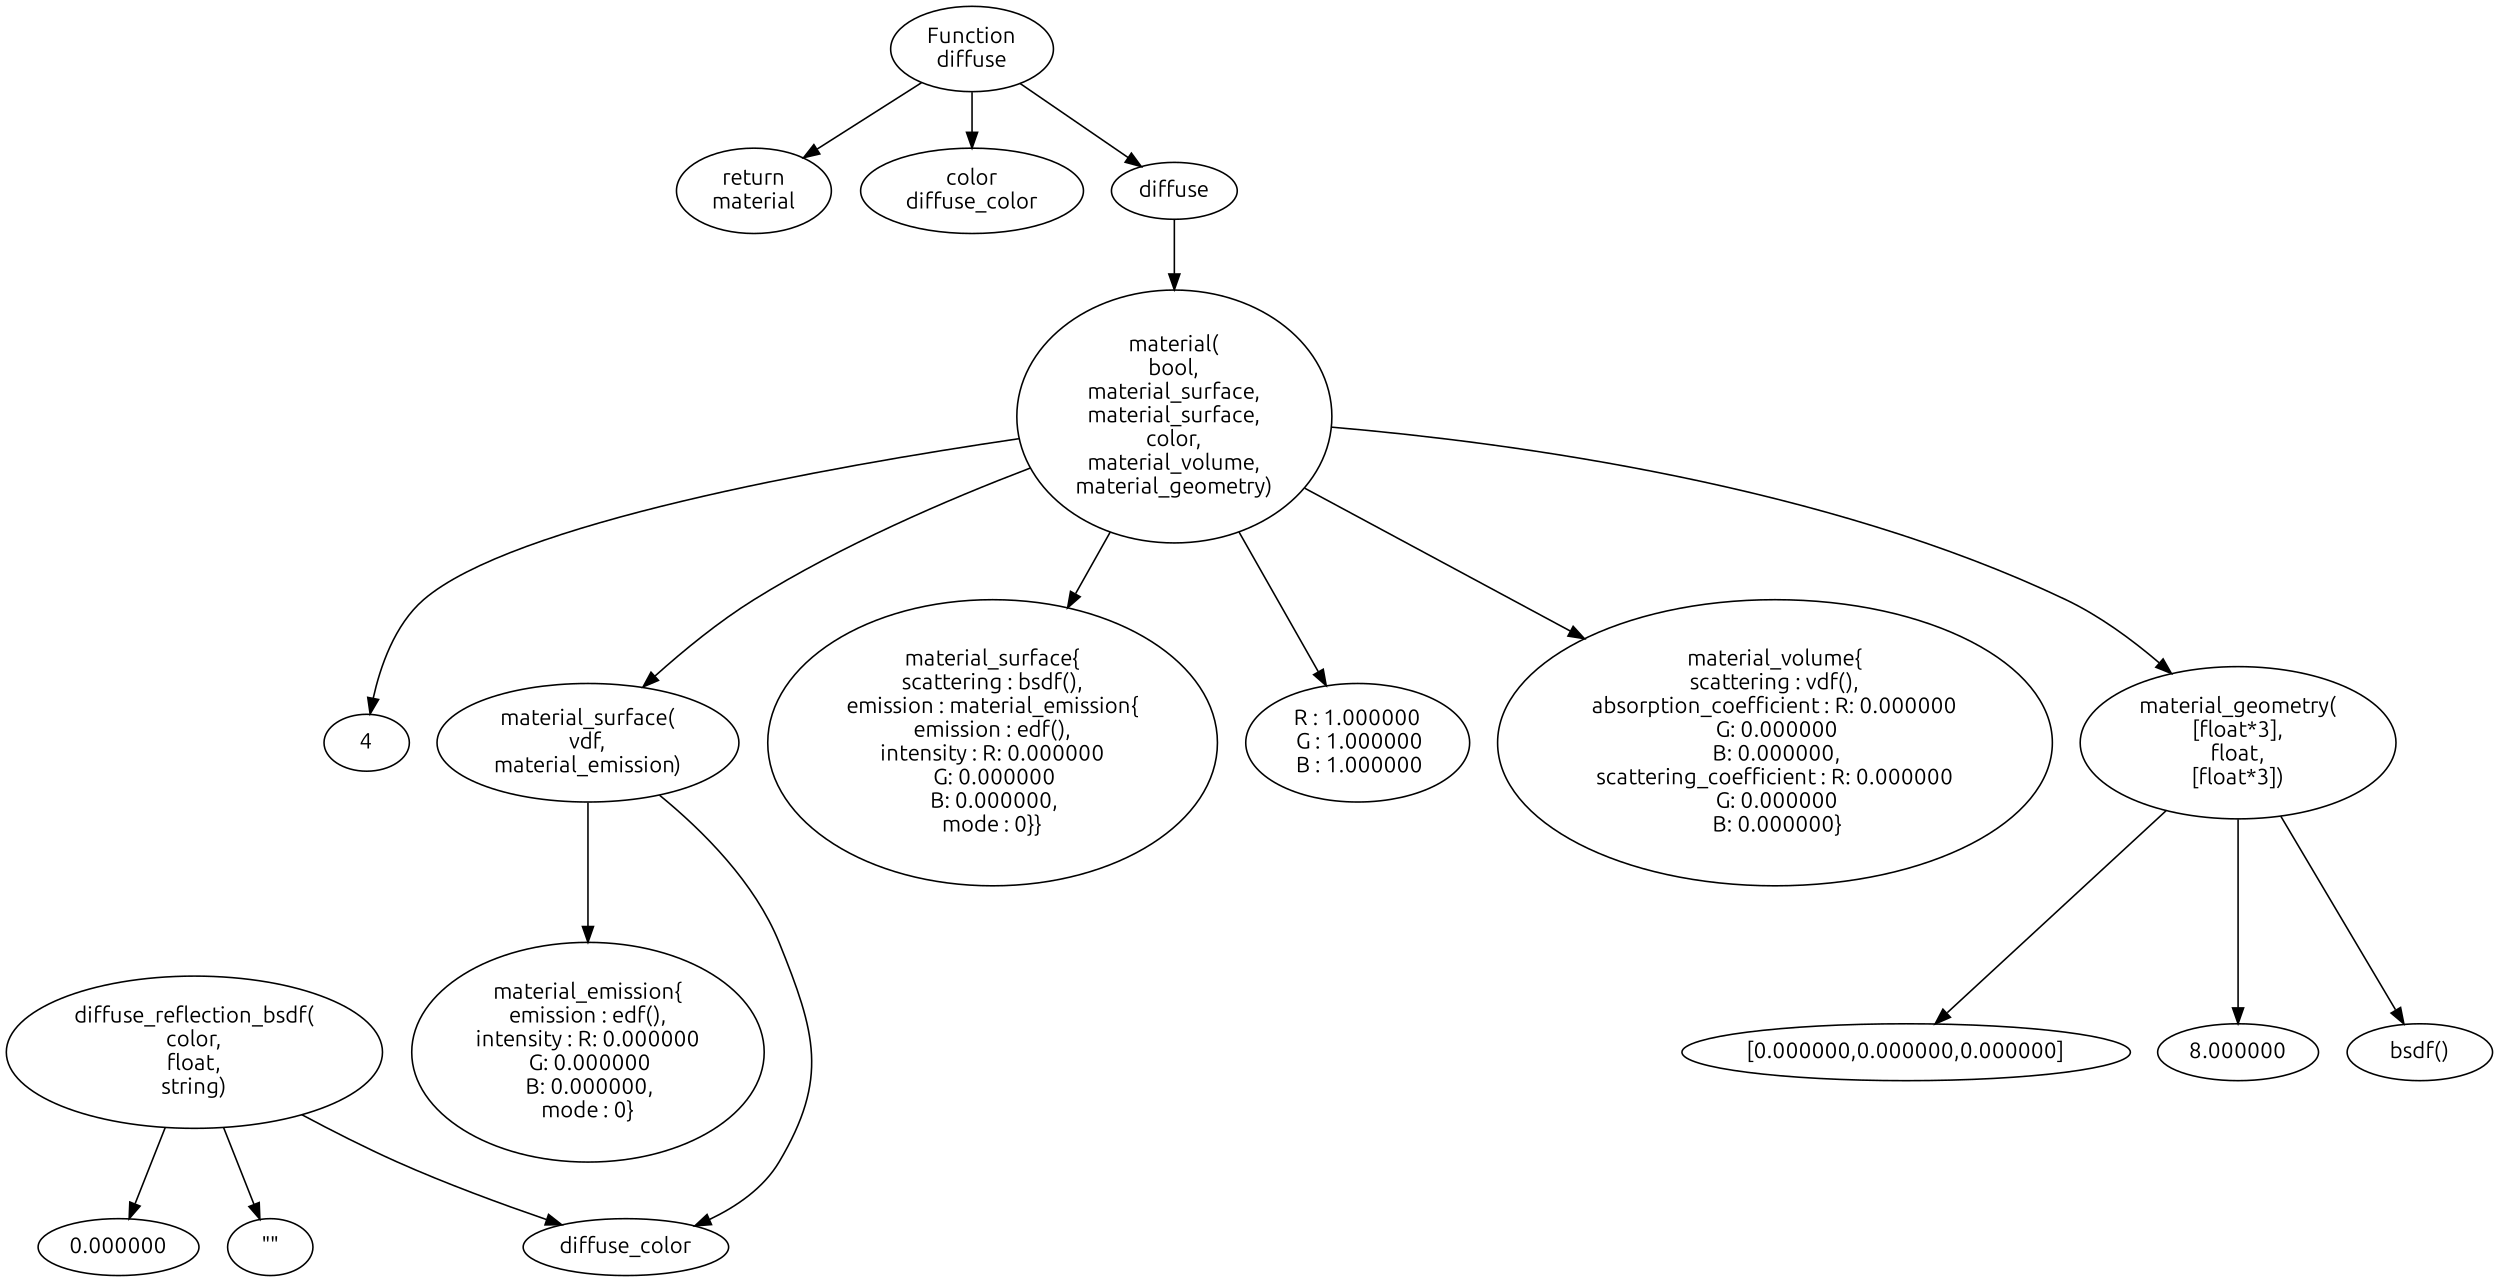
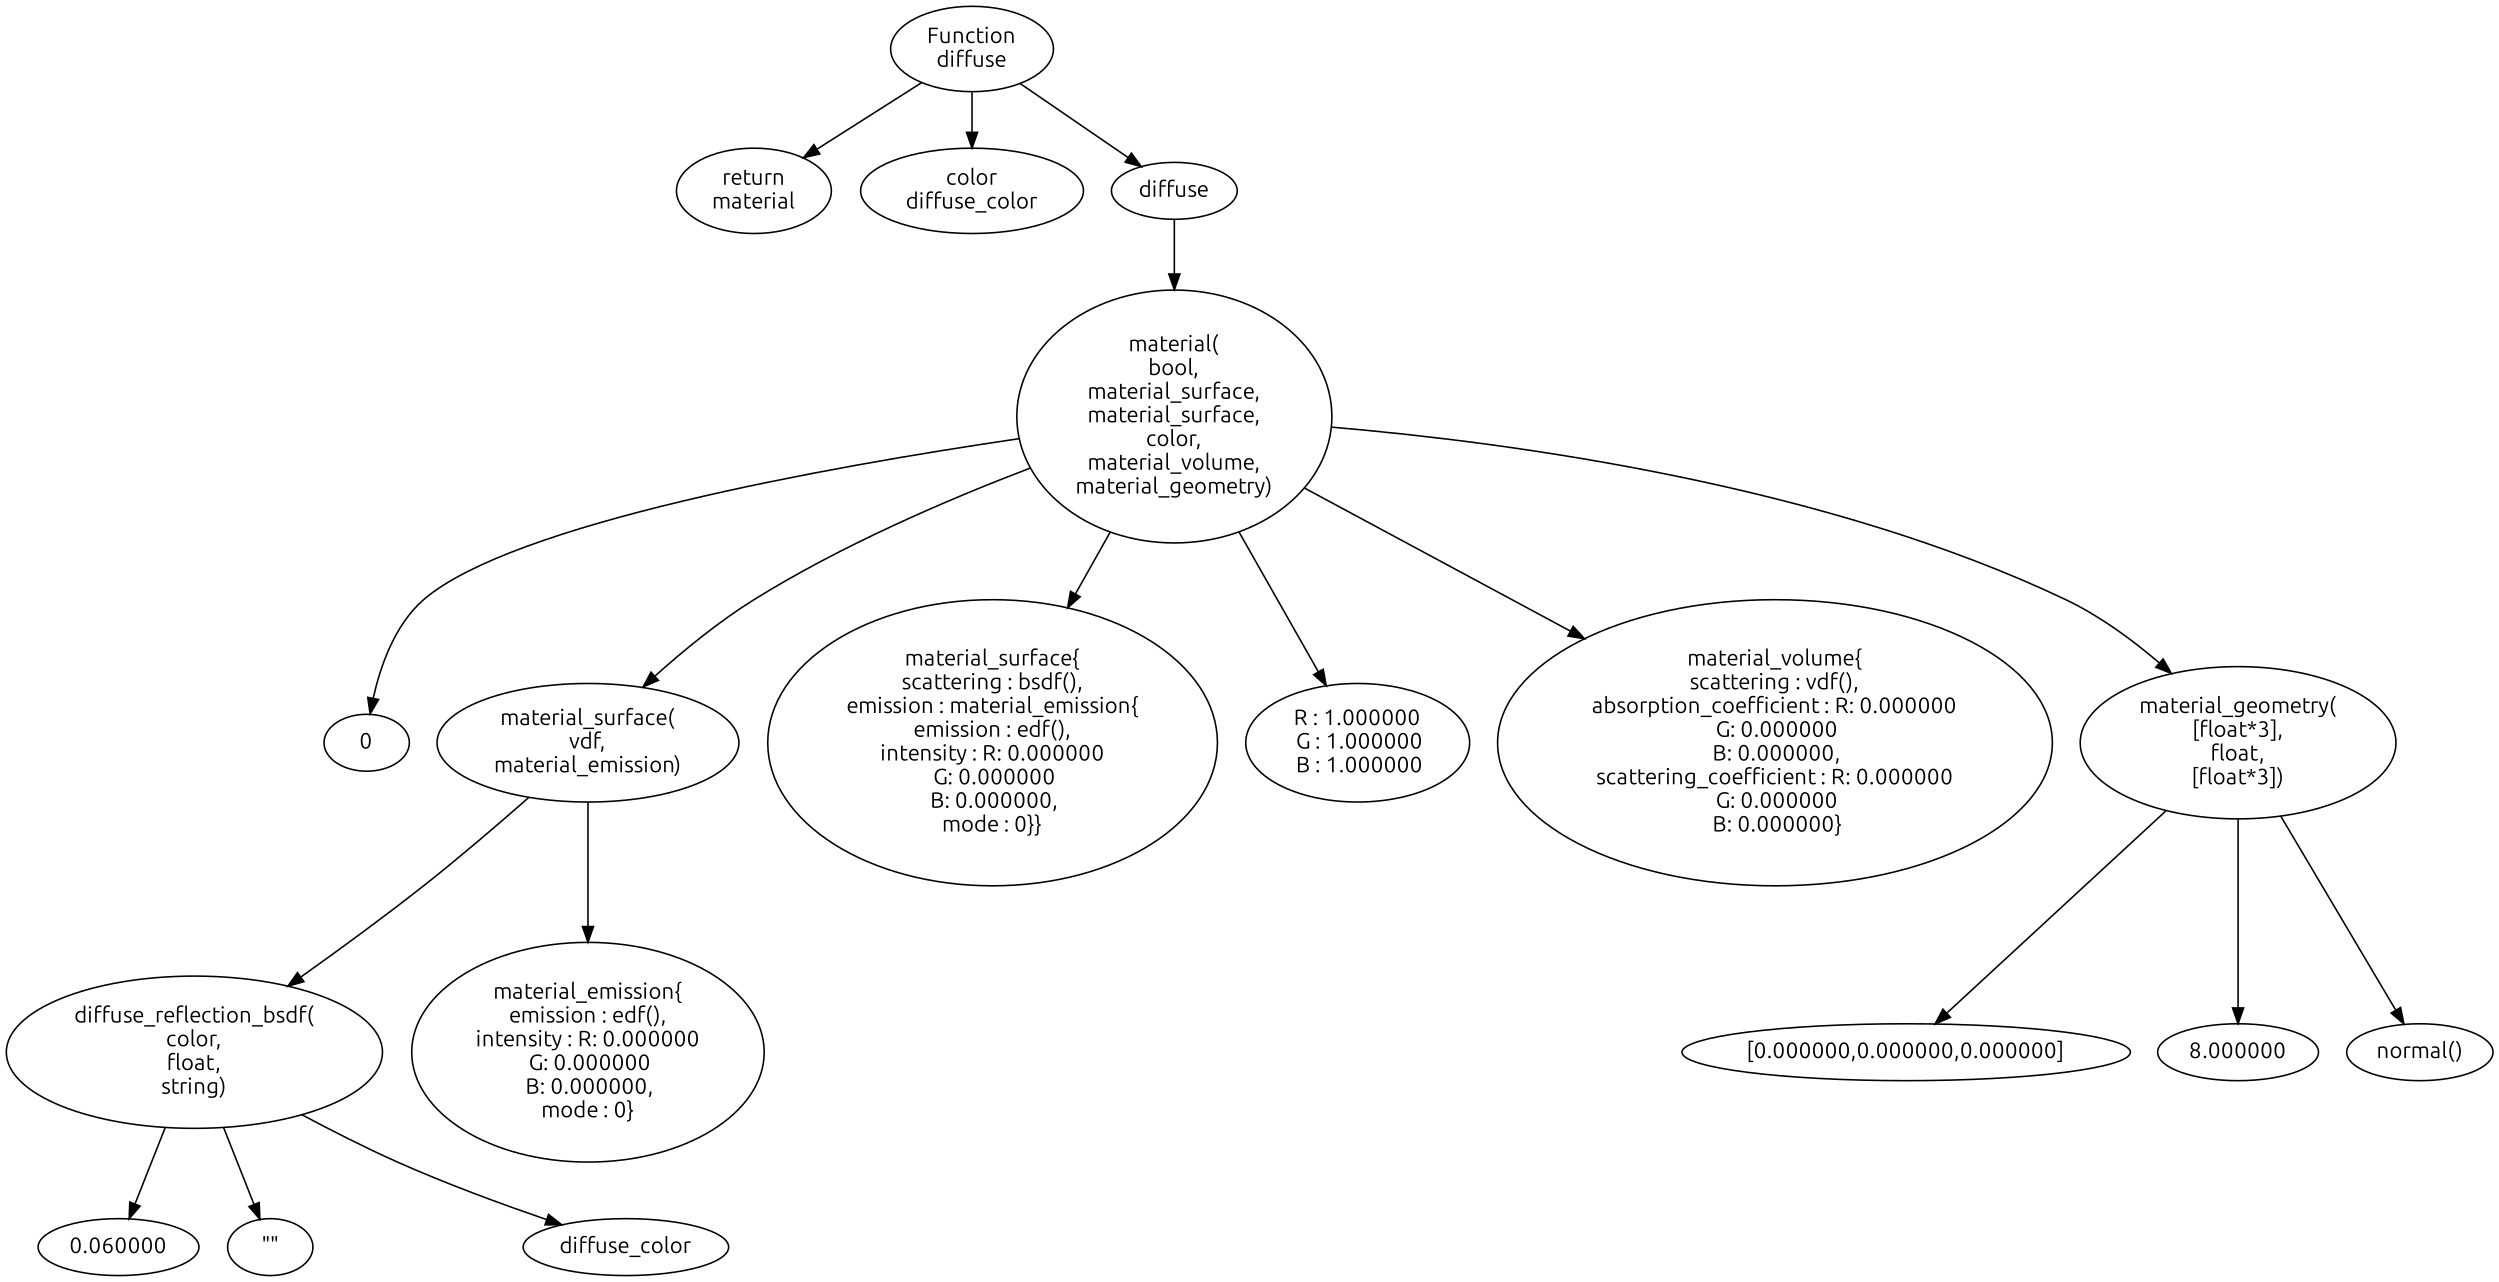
node "4": label "4" -> "0"
edge "material_surface( vdf, material_emission)" -> "diffuse_color": now "material_surface( vdf, material_emission)" -> "diffuse_reflection_bsdf( color, float, string)"
node "bsdf()": label "bsdf()" -> "normal()"
node "0.000000": label "0.000000" -> "0.060000"
